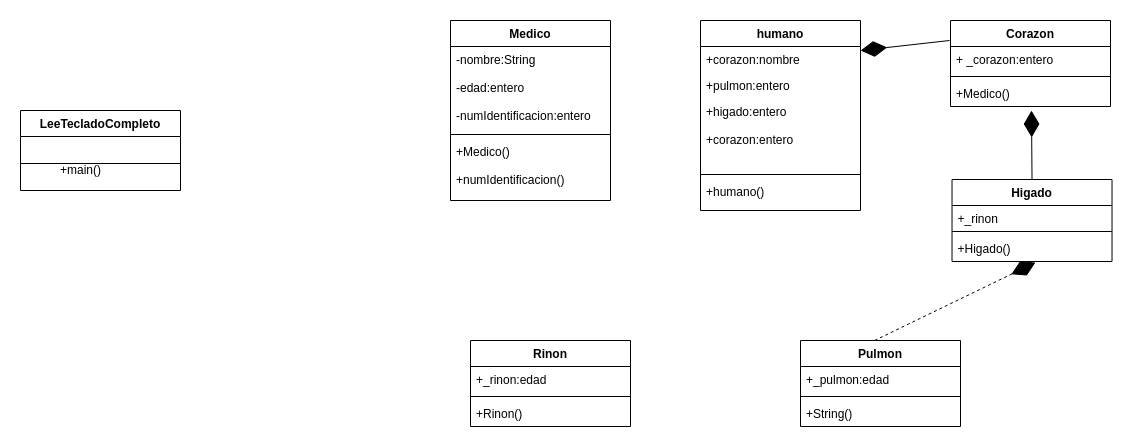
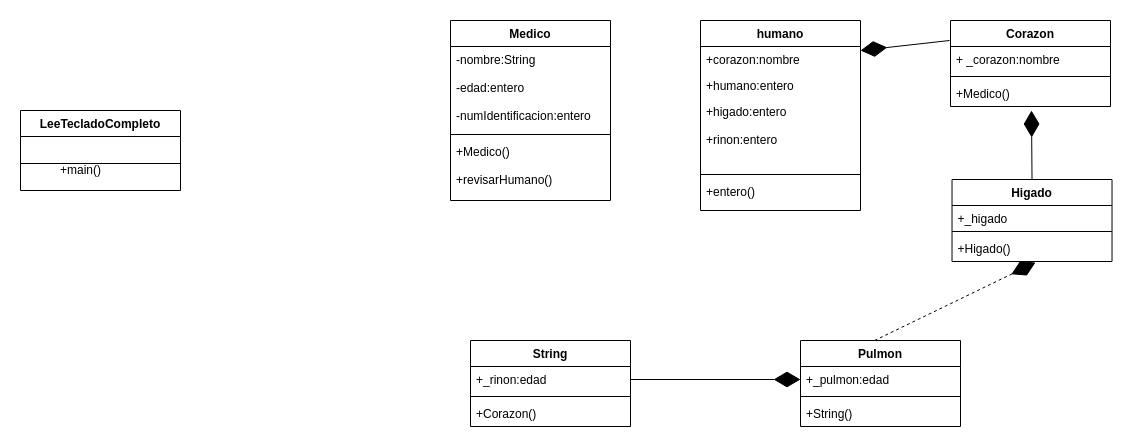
node "+ _corazon:entero": label "+ _corazon:entero" -> "+ _corazon:nombre"
node "+pulmon:entero": label "+pulmon:entero" -> "+humano:entero"
node "+higado:entero +corazon:entero": label "+higado:entero +corazon:entero" -> "+higado:entero +rinon:entero"
node "+Medico() +numIdentificacion()": label "+Medico() +numIdentificacion()" -> "+Medico() +revisarHumano()"
node "+humano()": label "+humano()" -> "+entero()"
node "+_rinon": label "+_rinon" -> "+_higado"
node "Rinon": label "Rinon" -> "String"
edge "+_rinon:edad" -> "+_pulmon:edad": added
node "+Rinon()": label "+Rinon()" -> "+Corazon()"
